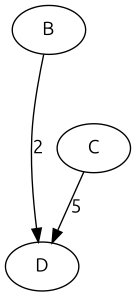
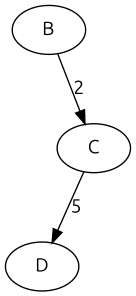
edge "B" -> "D": now "B" -> "C"
